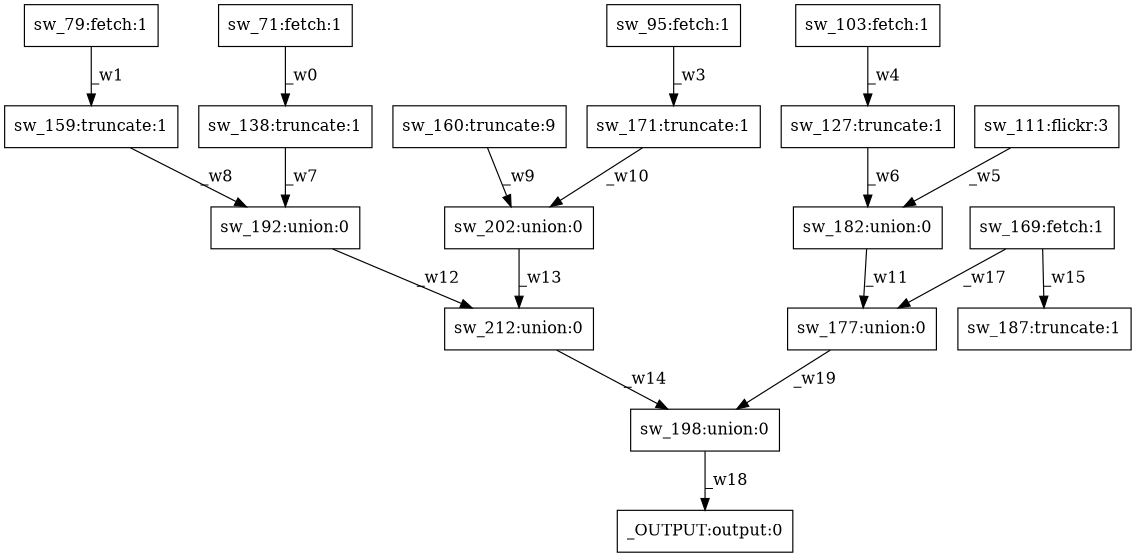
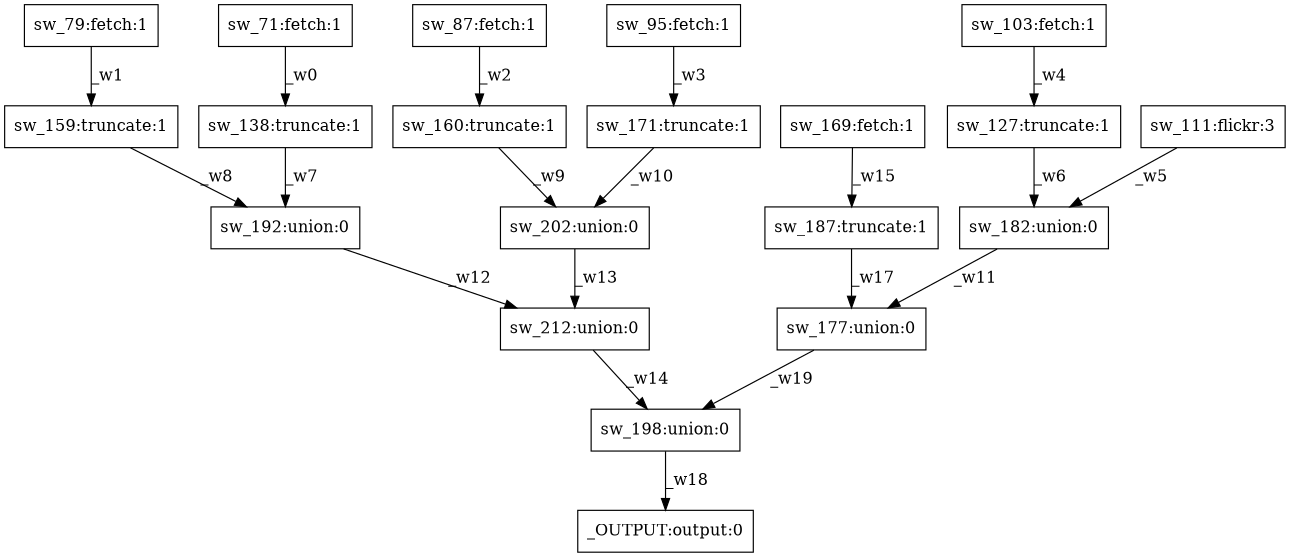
node "sw_87:fetch:1": added
node "sw_160:truncate:9": label "sw_160:truncate:9" -> "sw_160:truncate:1"
edge "sw_169:fetch:1" -> "sw_177:union:0": now "sw_187:truncate:1" -> "sw_177:union:0"
